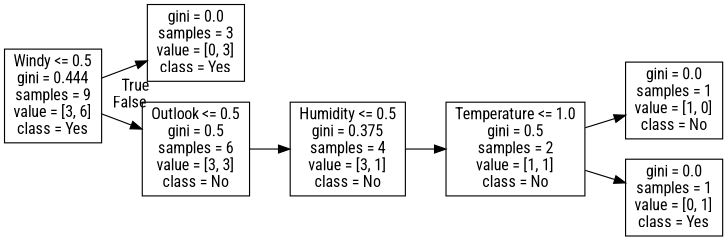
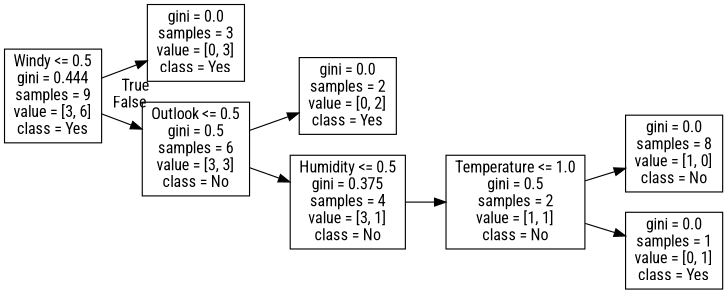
node "gini = 0.0 samples = 2 value = [0, 2] class = Yes": added
node "gini = 0.0 samples = 1 value = [1, 0] class = No": label "gini = 0.0 samples = 1 value = [1, 0] class = No" -> "gini = 0.0 samples = 8 value = [1, 0] class = No"
